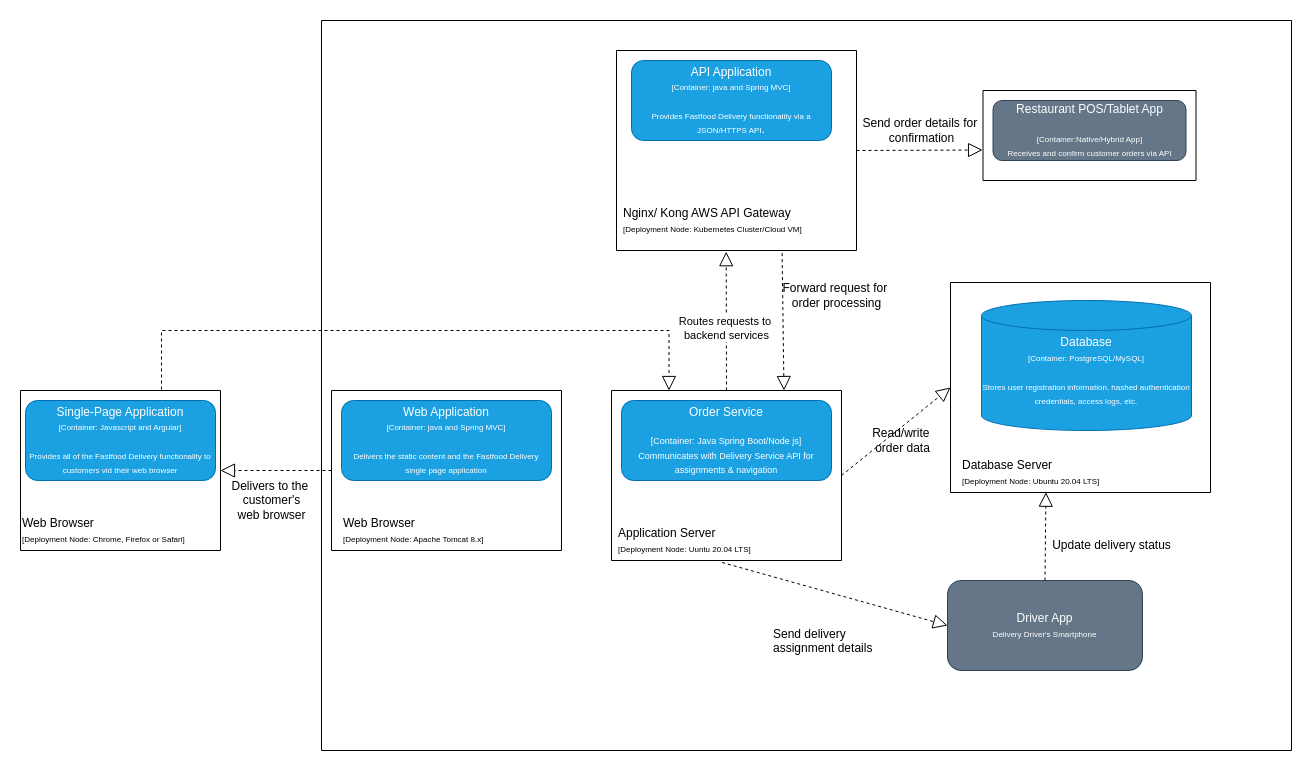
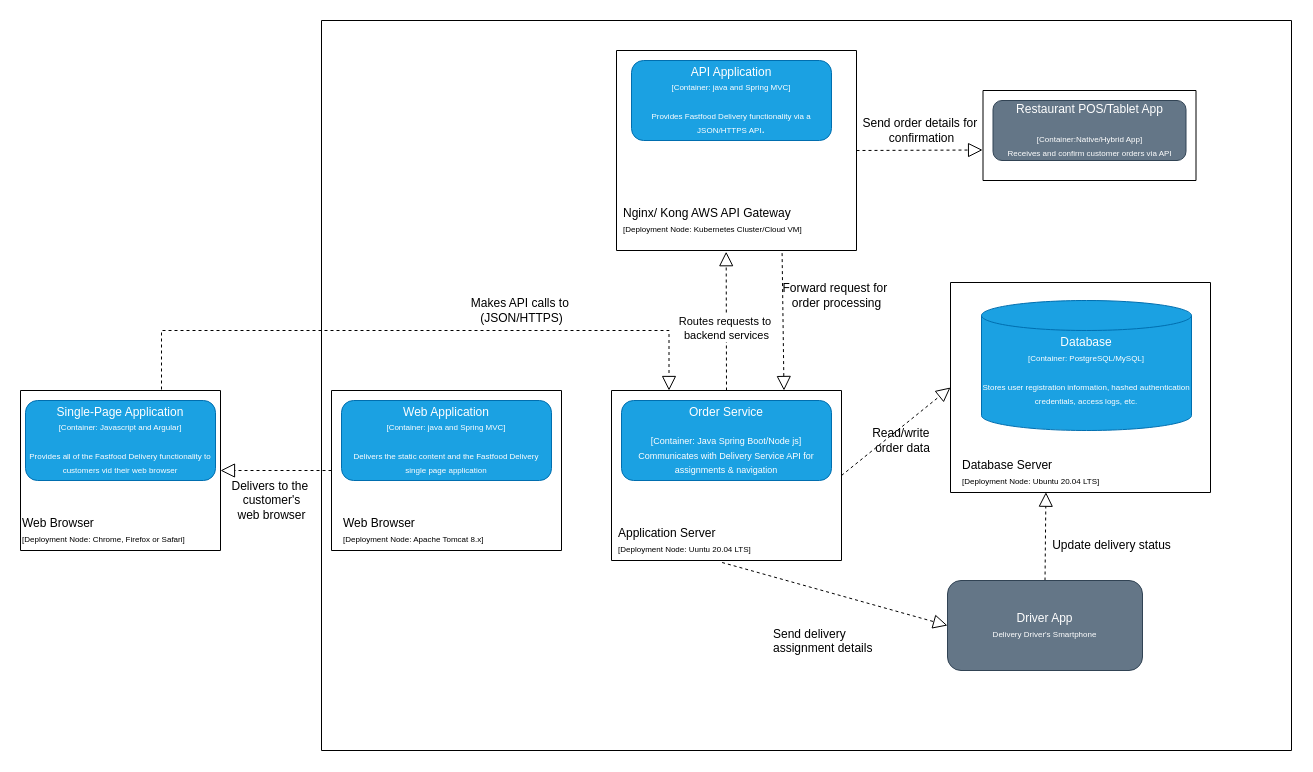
node "Makes API calls to (JSON/HTTPS)": added
